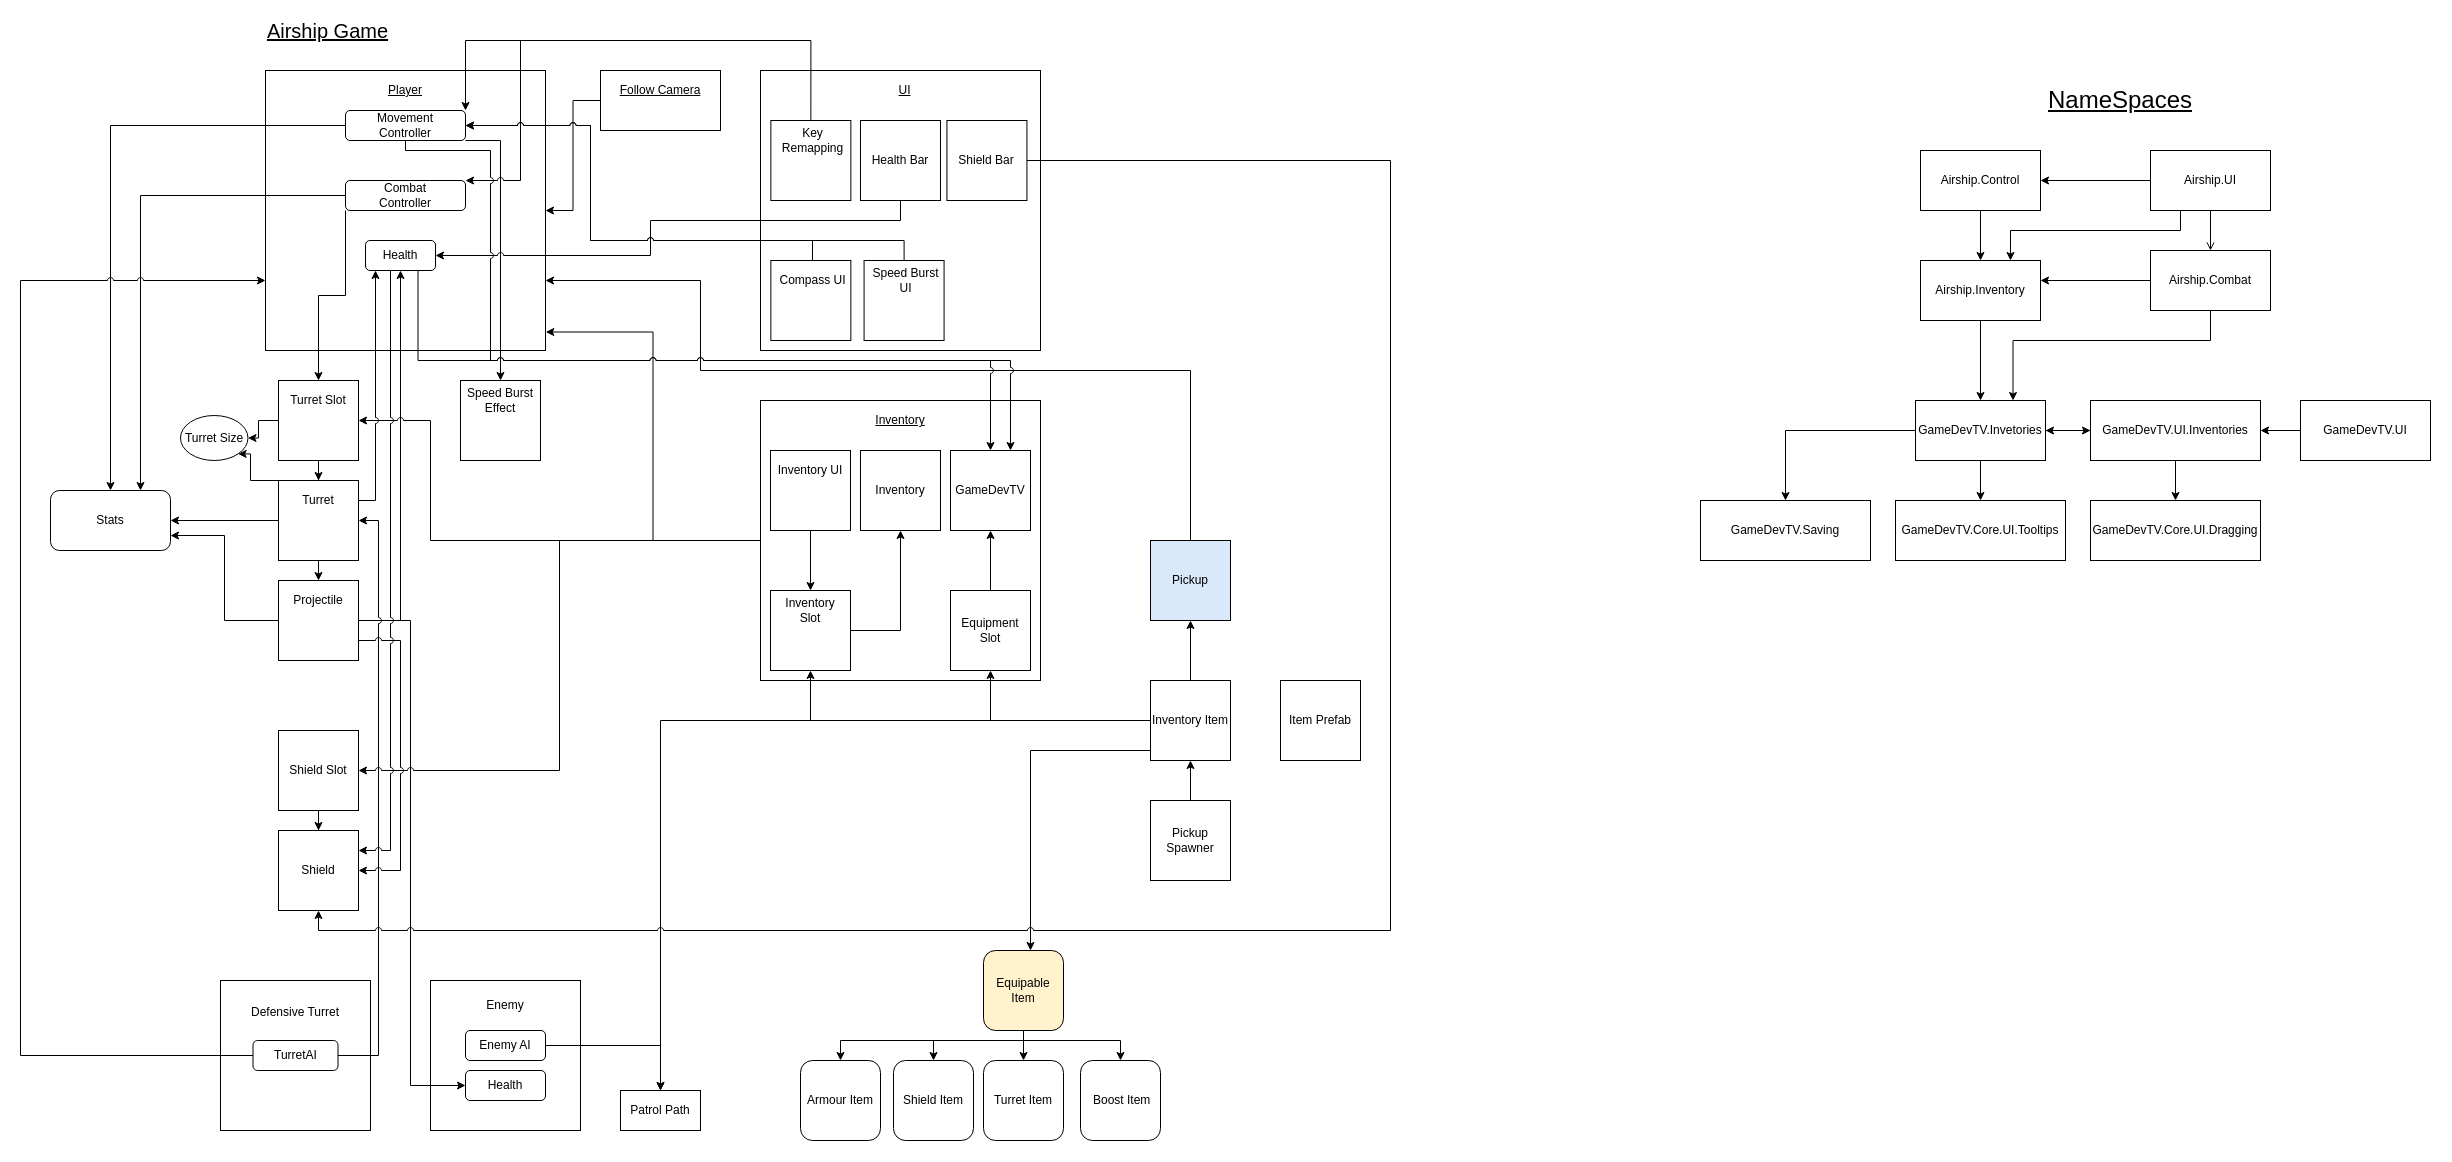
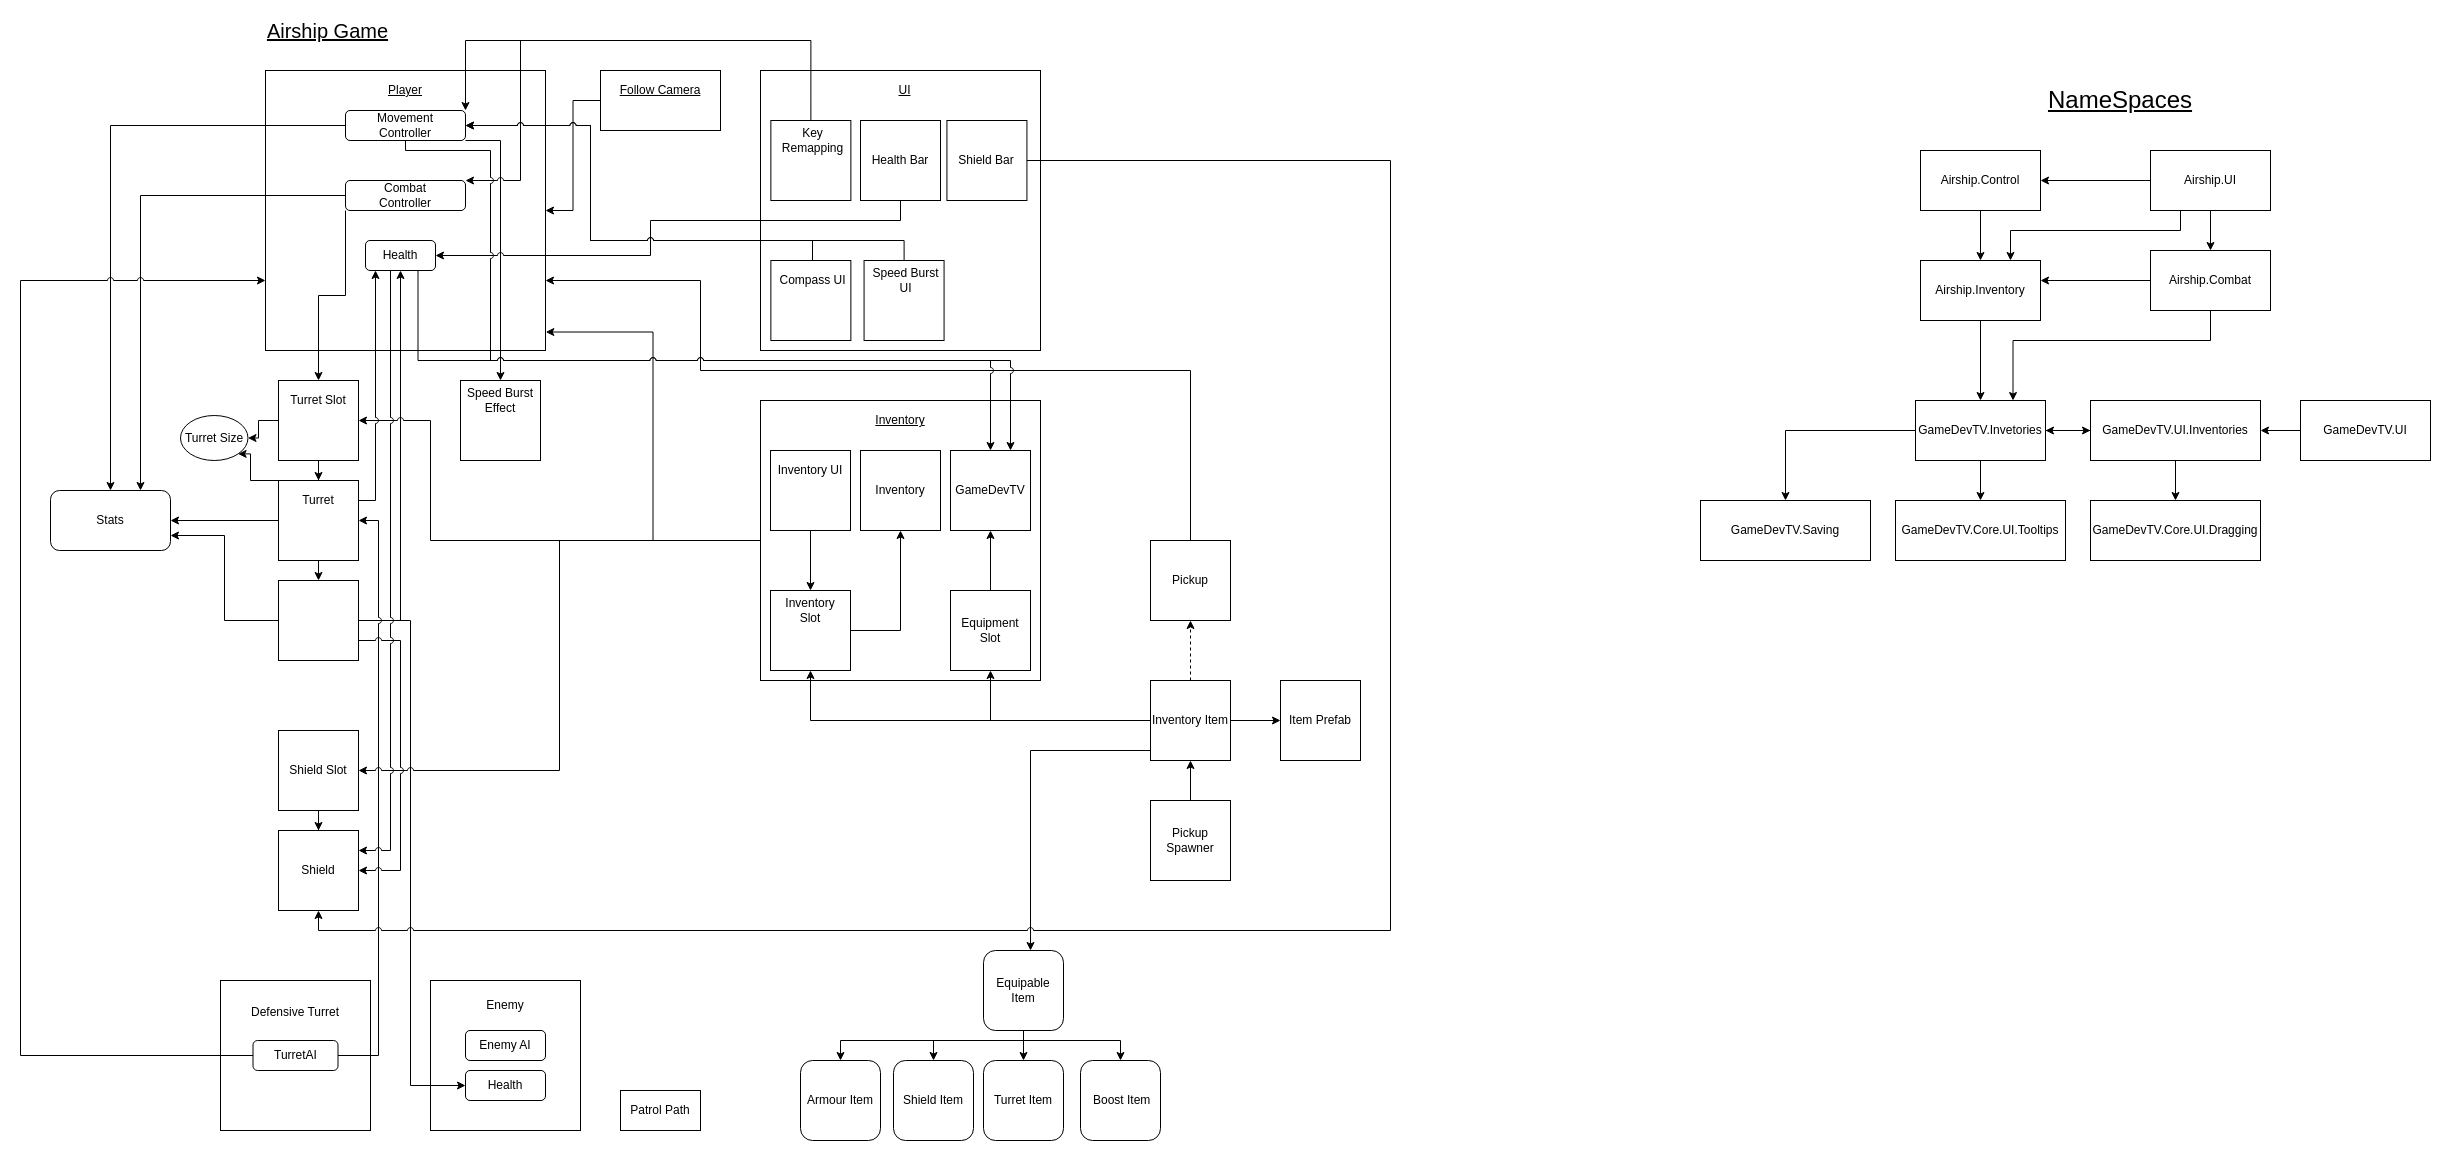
edge "Airship.UI" -> "Airship.Combat": arrowhead open -> classic
node "Pickup": fillcolor #dae8fc -> #ffffff
node "Projectile": removed
edge "Inventory Item" -> "Pickup": style solid -> dashed
edge "Inventory Item" -> "Patrol Path": now "Inventory Item" -> "Item Prefab"
node "Equipable Item": fillcolor #fff2cc -> #ffffff
edge "Enemy AI" -> "Patrol Path": removed
